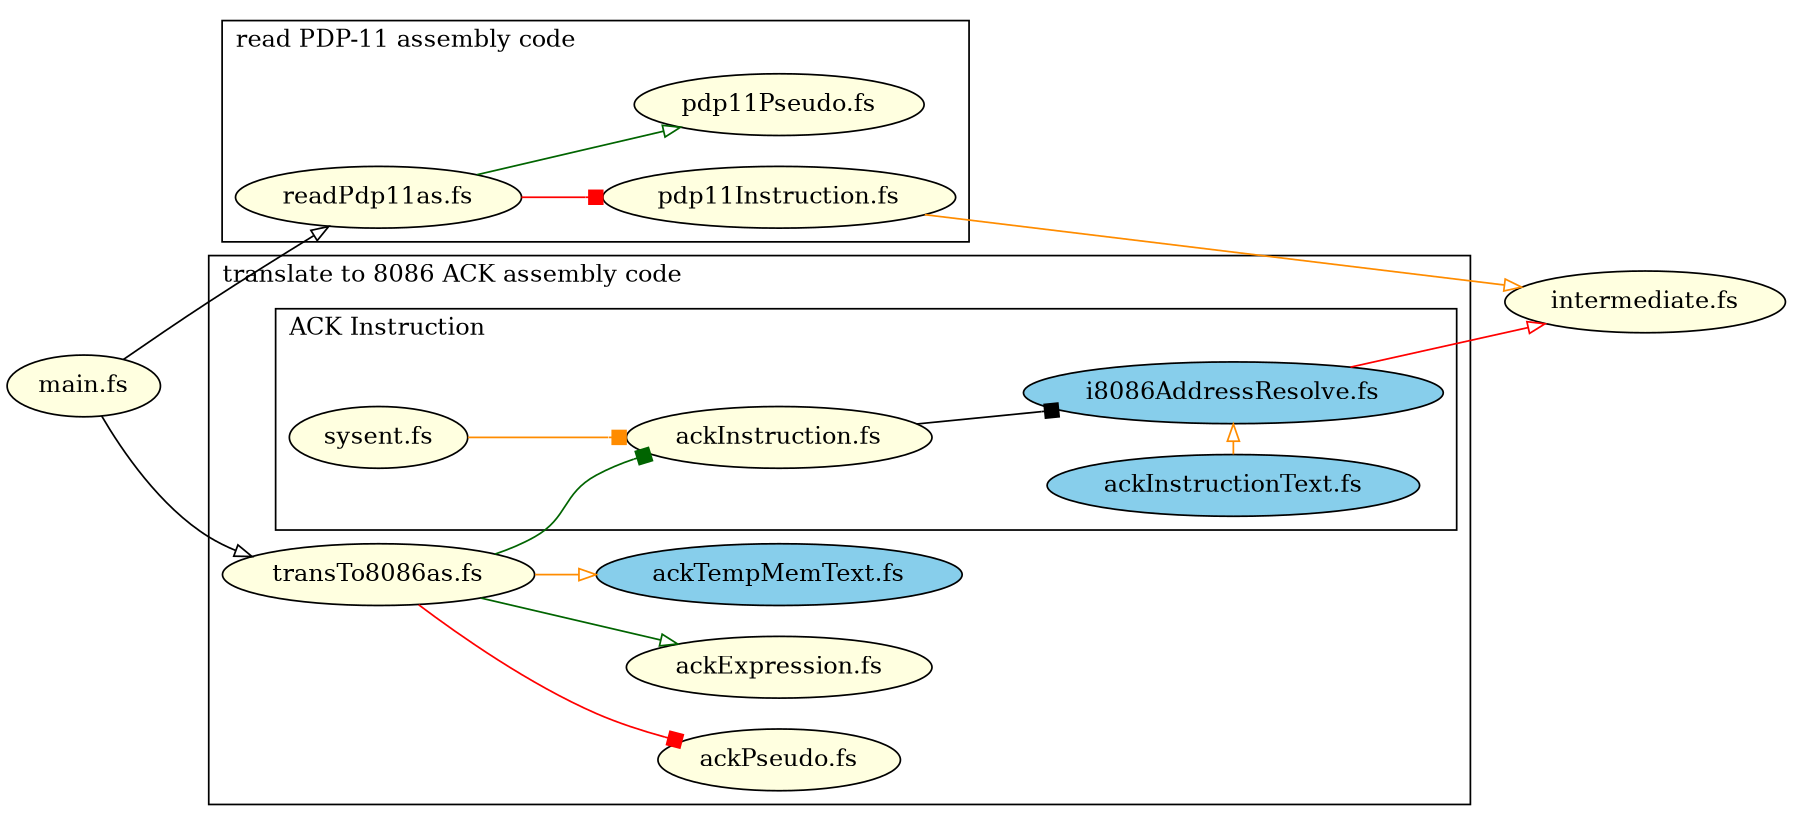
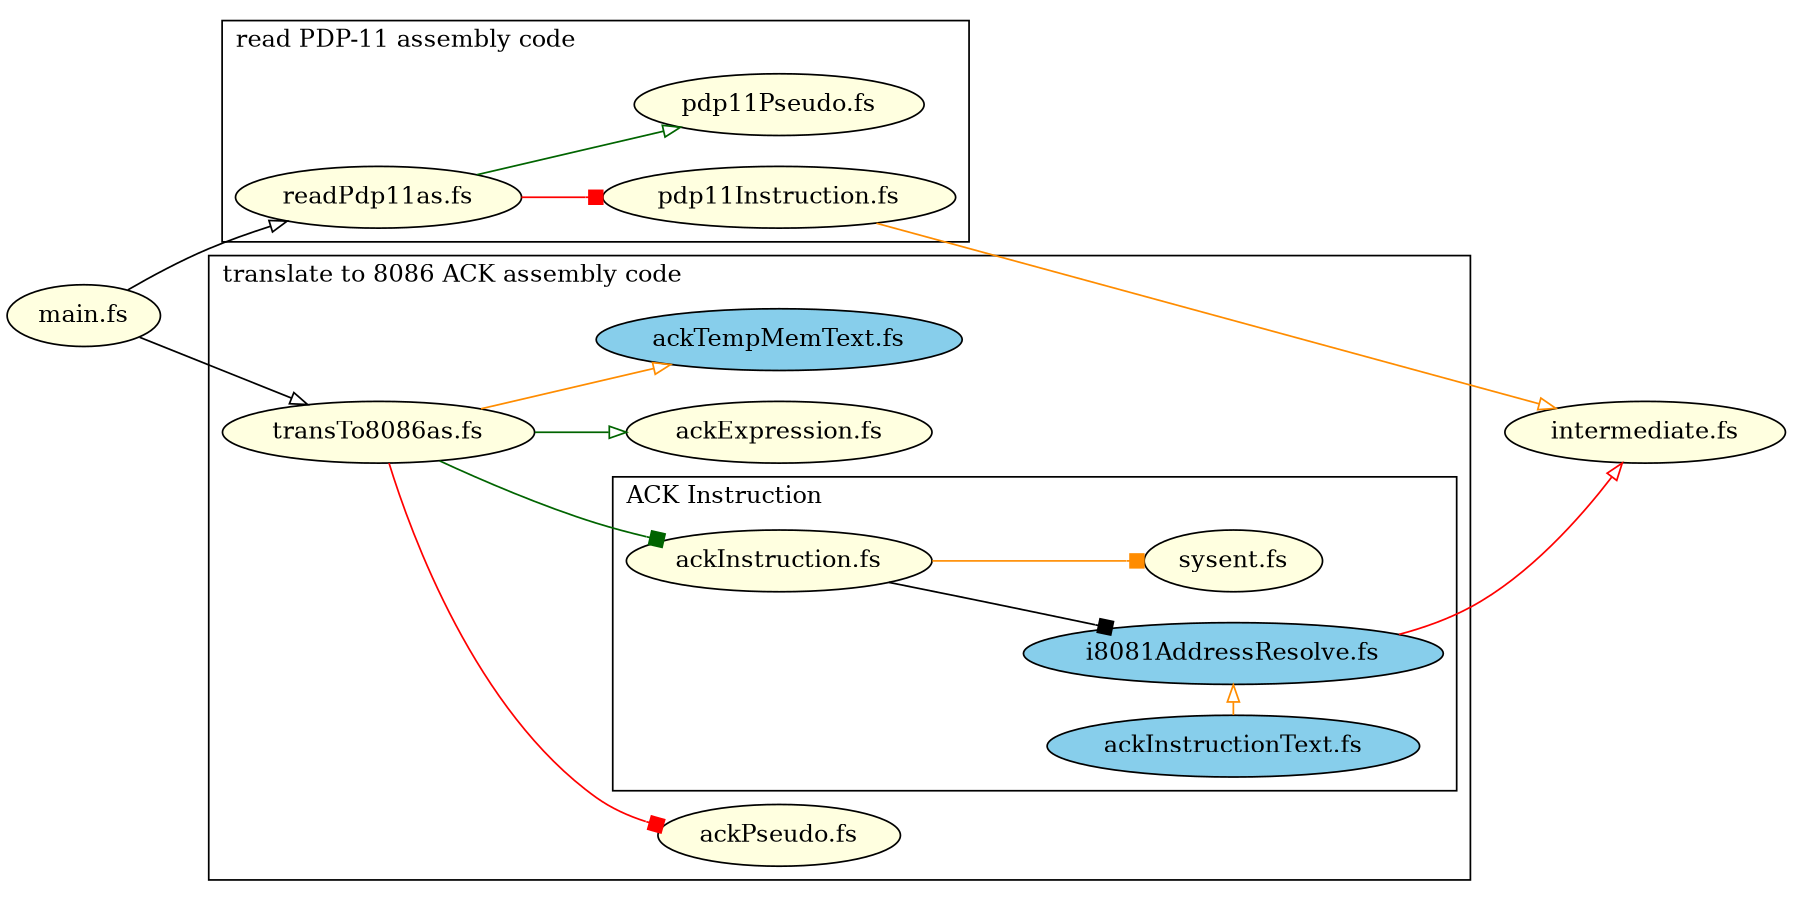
node "i8086AddressResolve.fs": label "i8086AddressResolve.fs" -> "i8081AddressResolve.fs"
edge "sysent.fs" -> "ackInstruction.fs": reversed
